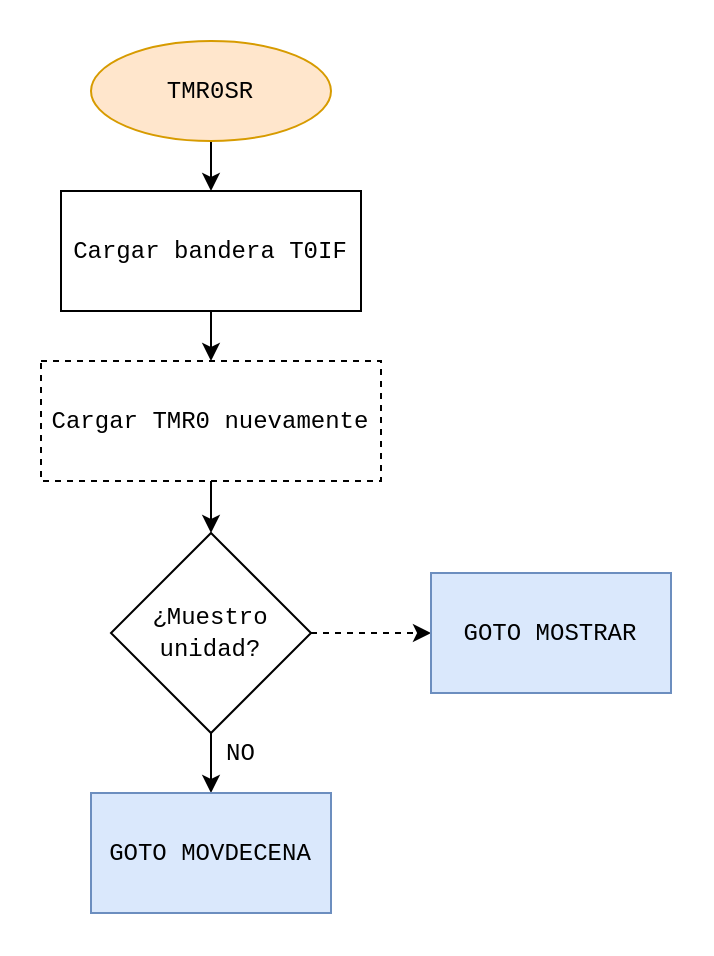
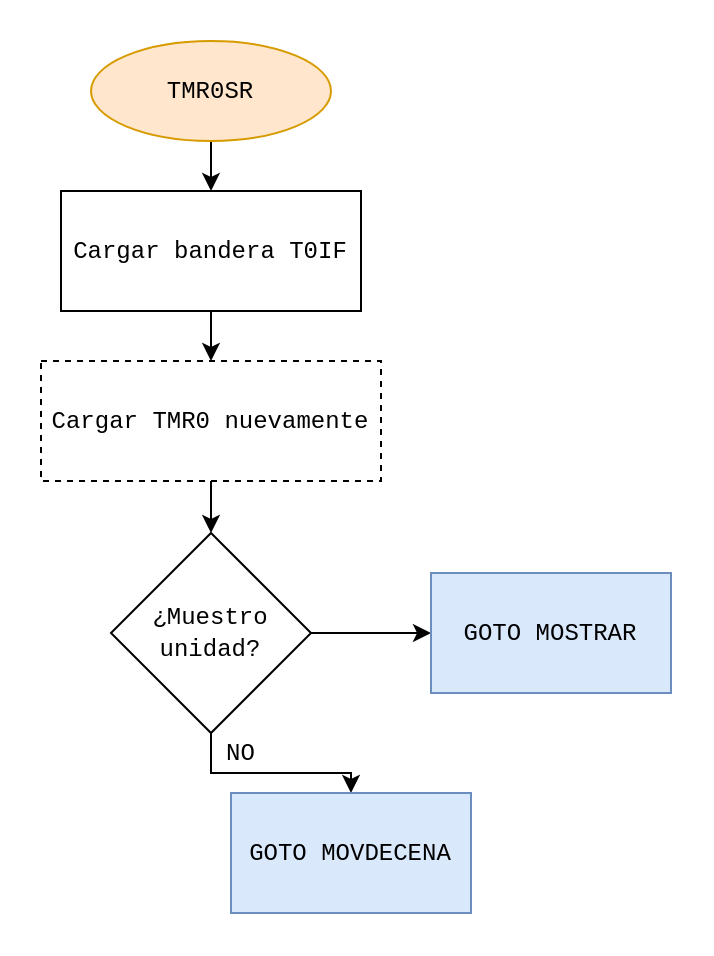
edge "¿Muestro unidad?" -> "GOTO MOSTRAR": style dashed -> solid
node "GOTO MOVDECENA": moved (211, 853) -> (351, 853)
